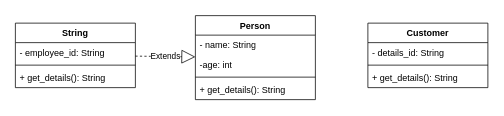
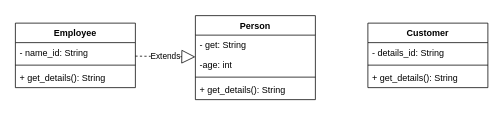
node "String": label "String" -> "Employee"
node "- name: String": label "- name: String" -> "- get: String"
node "- employee_id: String": label "- employee_id: String" -> "- name_id: String"
